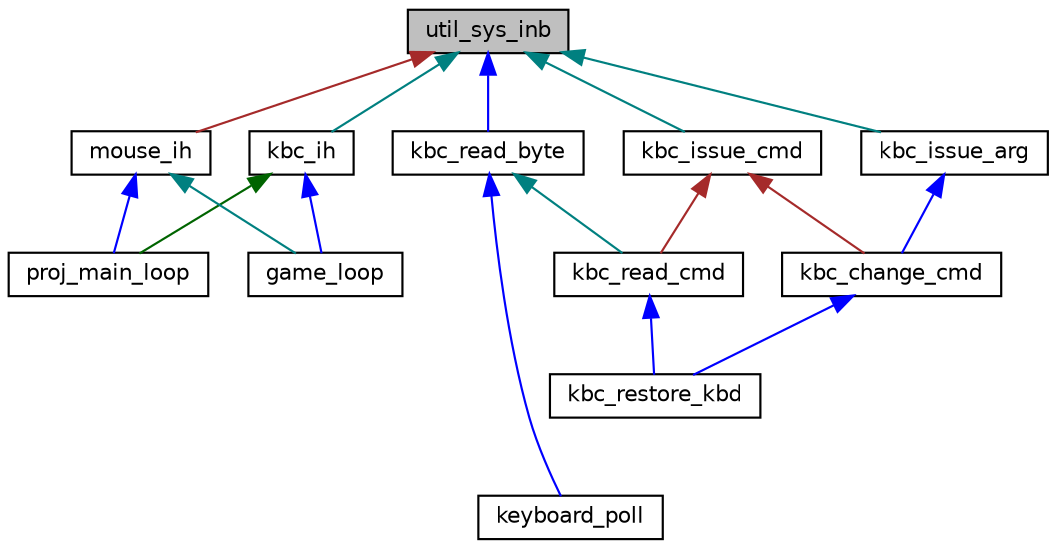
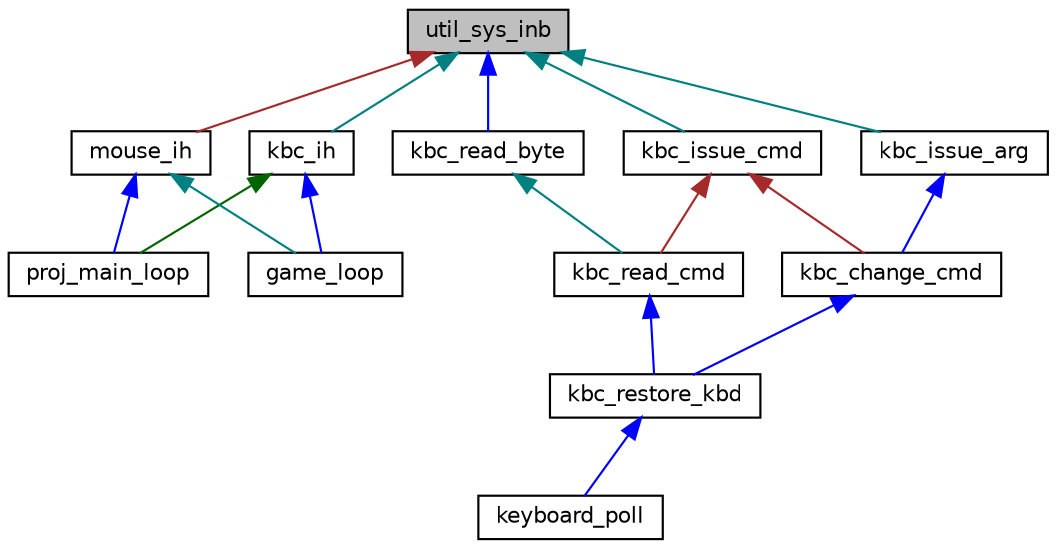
edge "keyboard_poll" -> "kbc_read_byte": now "keyboard_poll" -> "kbc_restore_kbd"
